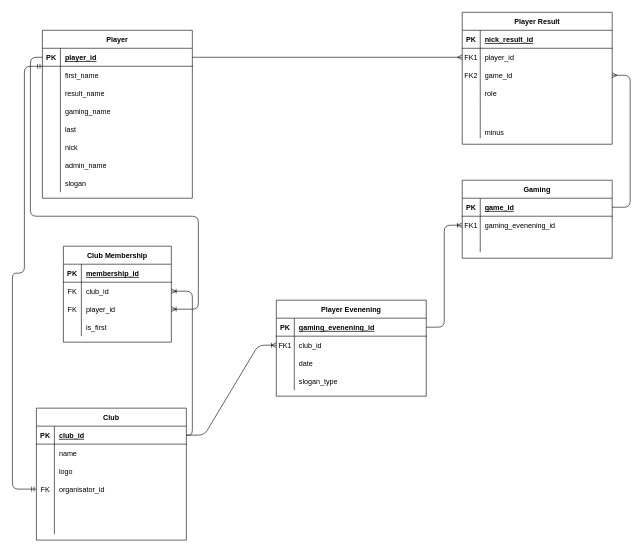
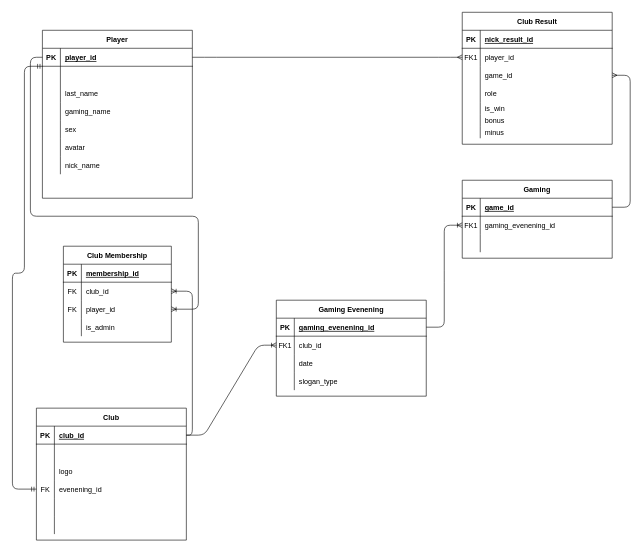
node "Player Result": label "Player Result" -> "Club Result"
node "first_name": removed
node "FK2": removed
node "result_name": label "result_name" -> "last_name"
node "is_win": added
node "bonus": added
node "last": label "last" -> "sex"
node "nick": label "nick" -> "avatar"
node "admin_name": label "admin_name" -> "nick_name"
node "slogan": removed
node "Player Evenening": label "Player Evenening" -> "Gaming Evenening"
node "is_first": label "is_first" -> "is_admin"
node "name": removed
node "organisator_id": label "organisator_id" -> "evenening_id"
